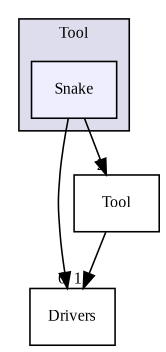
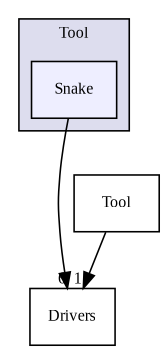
edge "Snake" -> "Tool": removed
